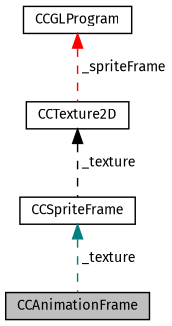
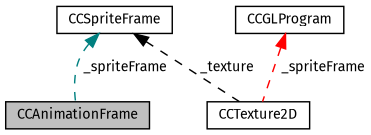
edge "CCSpriteFrame" -> "CCTexture2D": reversed
edge "CCAnimationFrame" -> "CCSpriteFrame": label " _texture" -> " _spriteFrame"
